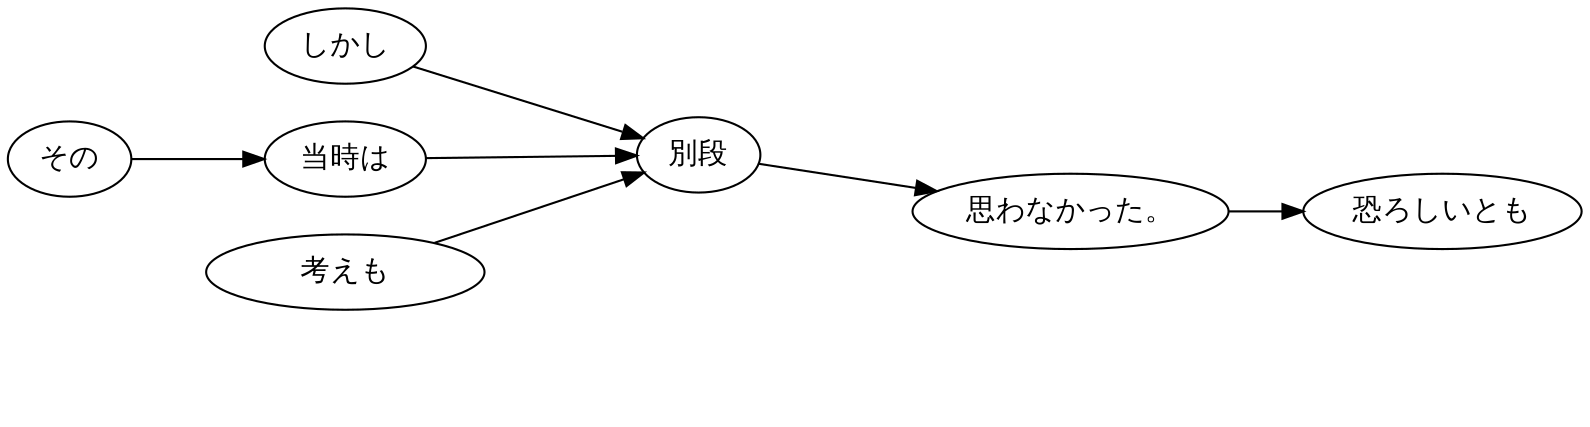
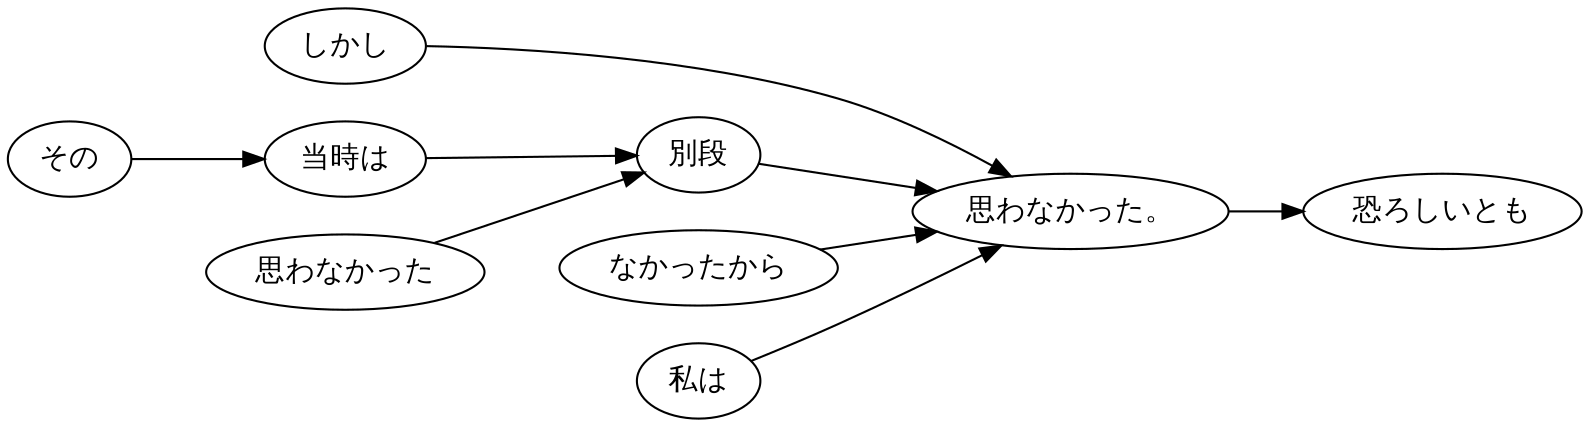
edge "しかし" -> "別段": now "しかし" -> "思わなかった。"
node "なかったから": added
node "考えも": label "考えも" -> "思わなかった"
node "私は": added
